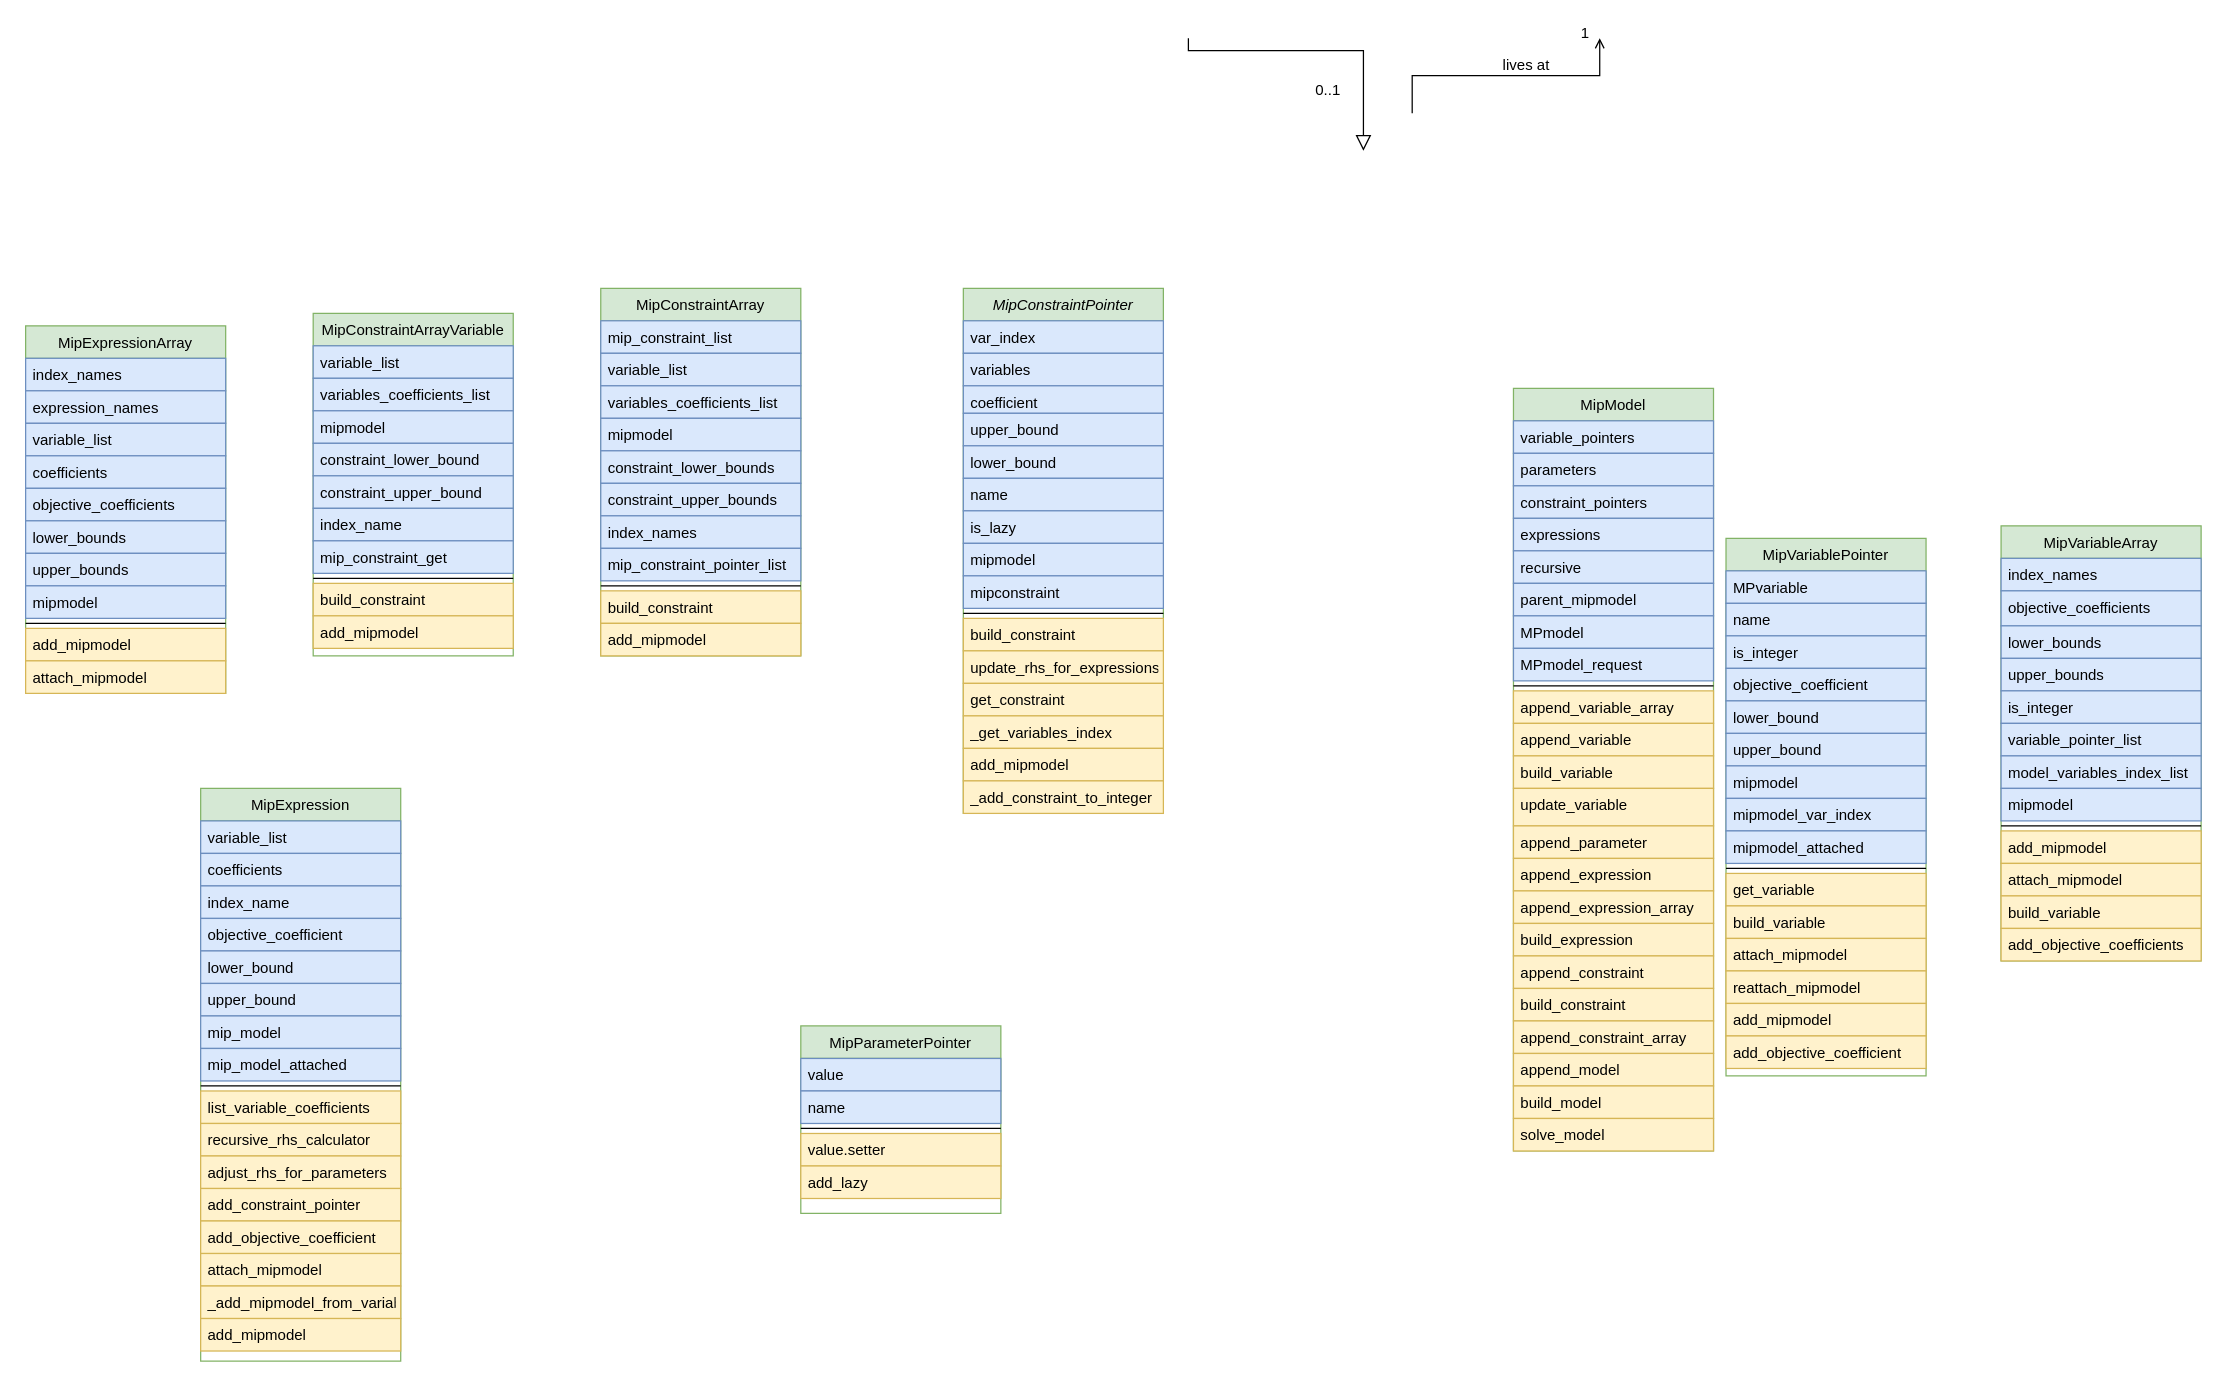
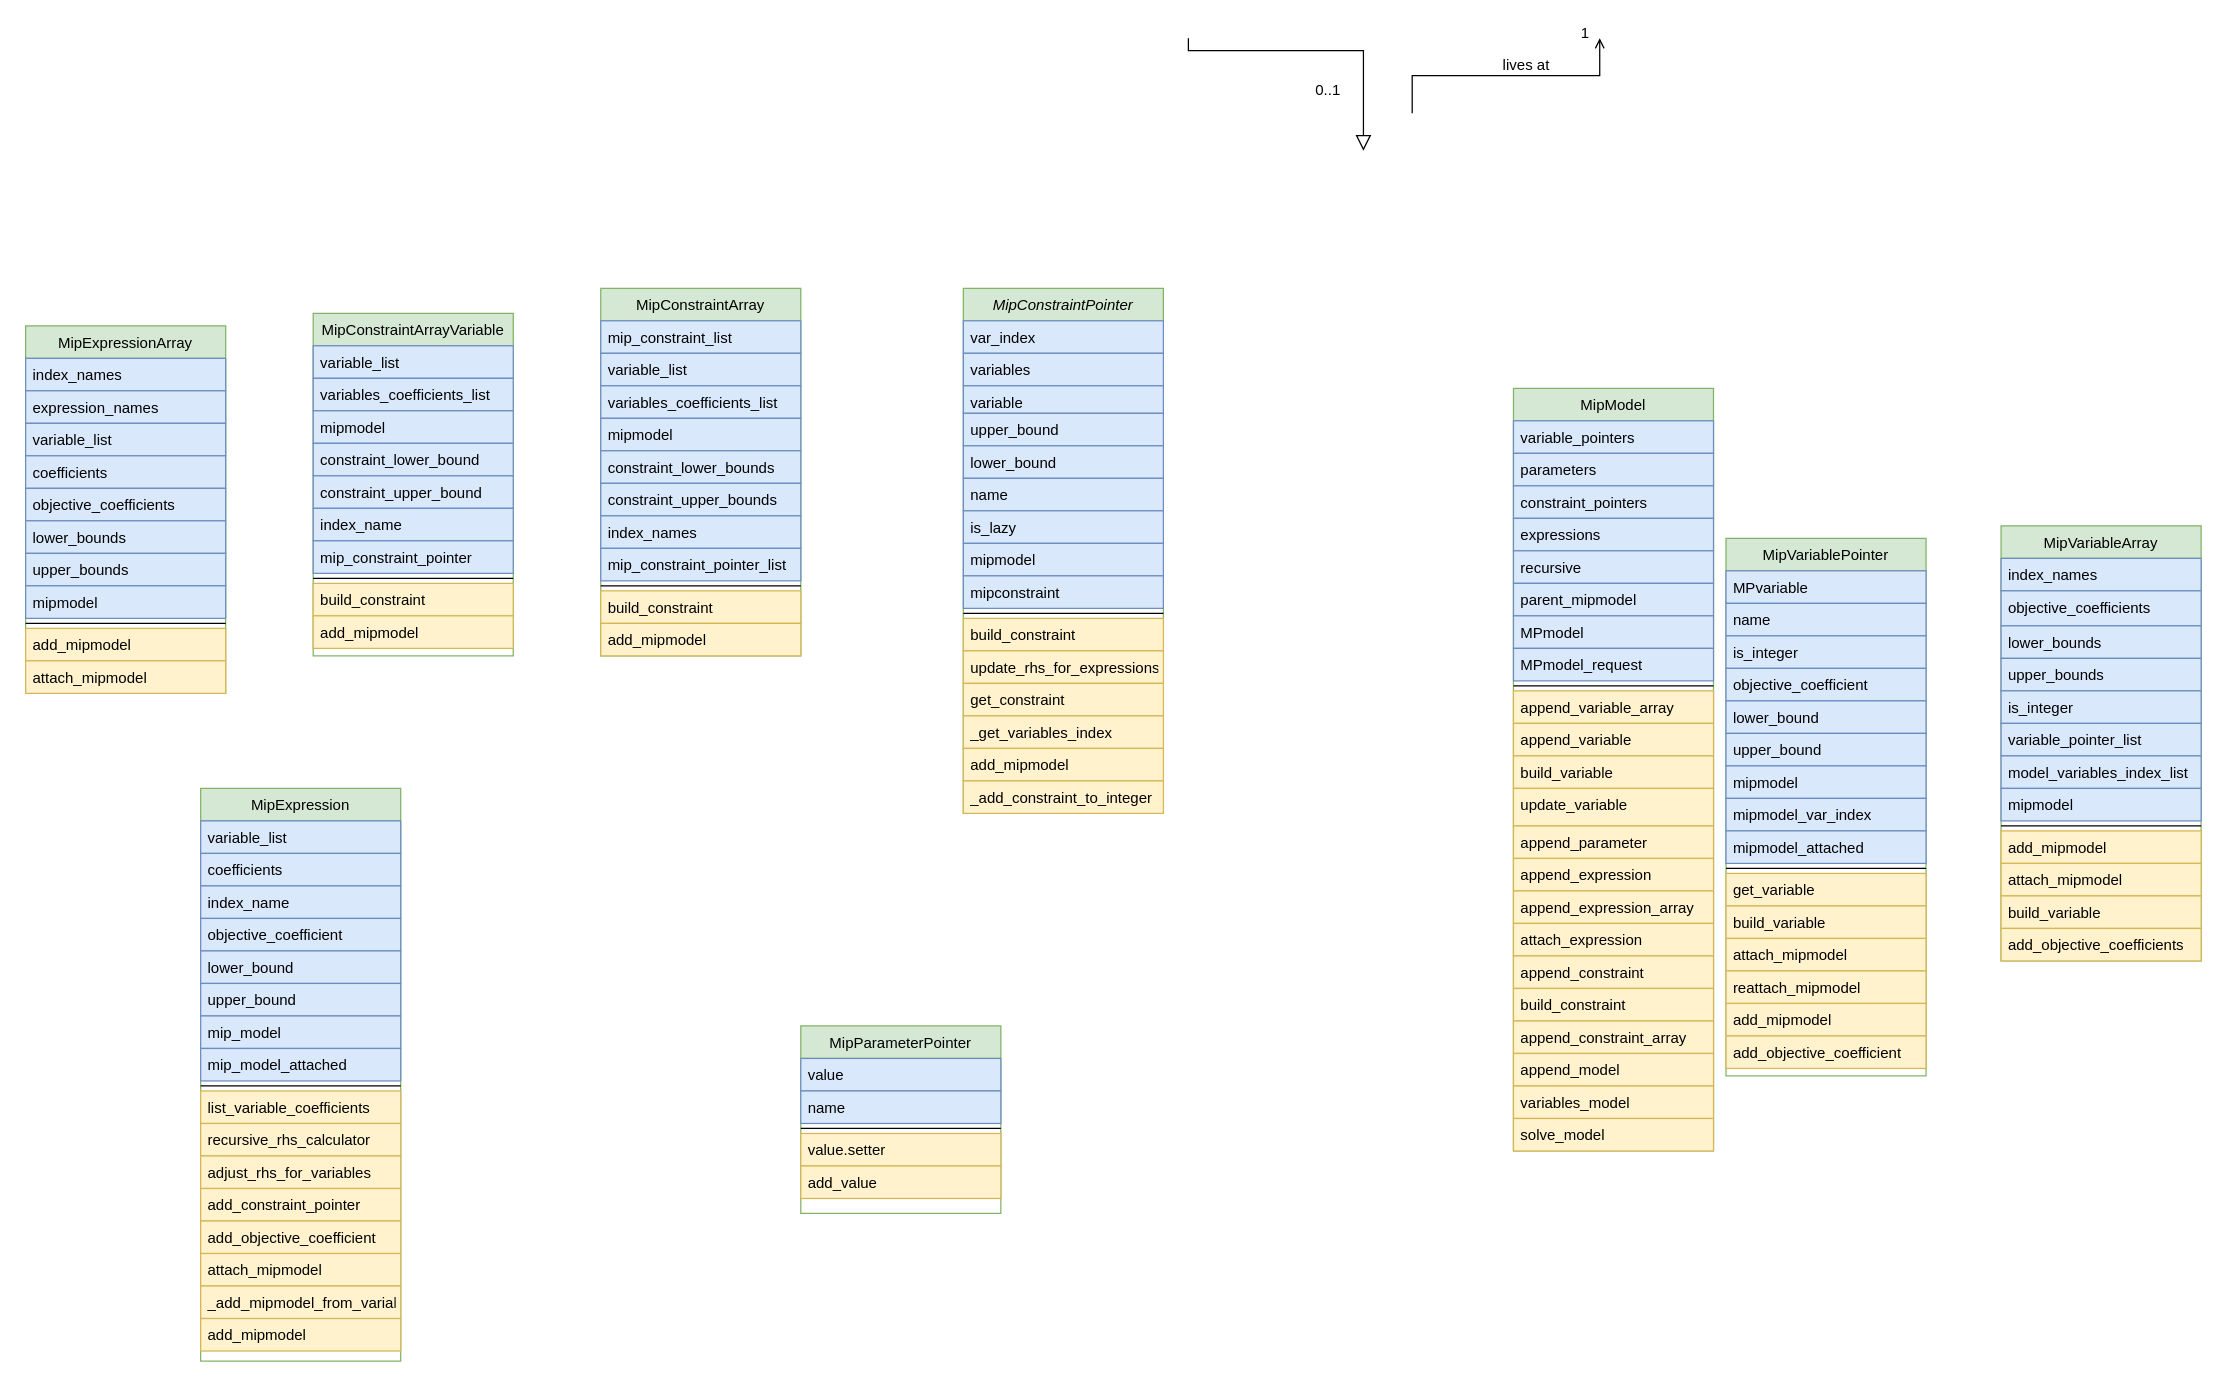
node "coefficient": label "coefficient" -> "variable"
node "mip_constraint_get": label "mip_constraint_get" -> "mip_constraint_pointer"
node "build_expression": label "build_expression" -> "attach_expression"
node "build_model": label "build_model" -> "variables_model"
node "adjust_rhs_for_parameters": label "adjust_rhs_for_parameters" -> "adjust_rhs_for_variables"
node "add_lazy": label "add_lazy" -> "add_value"
